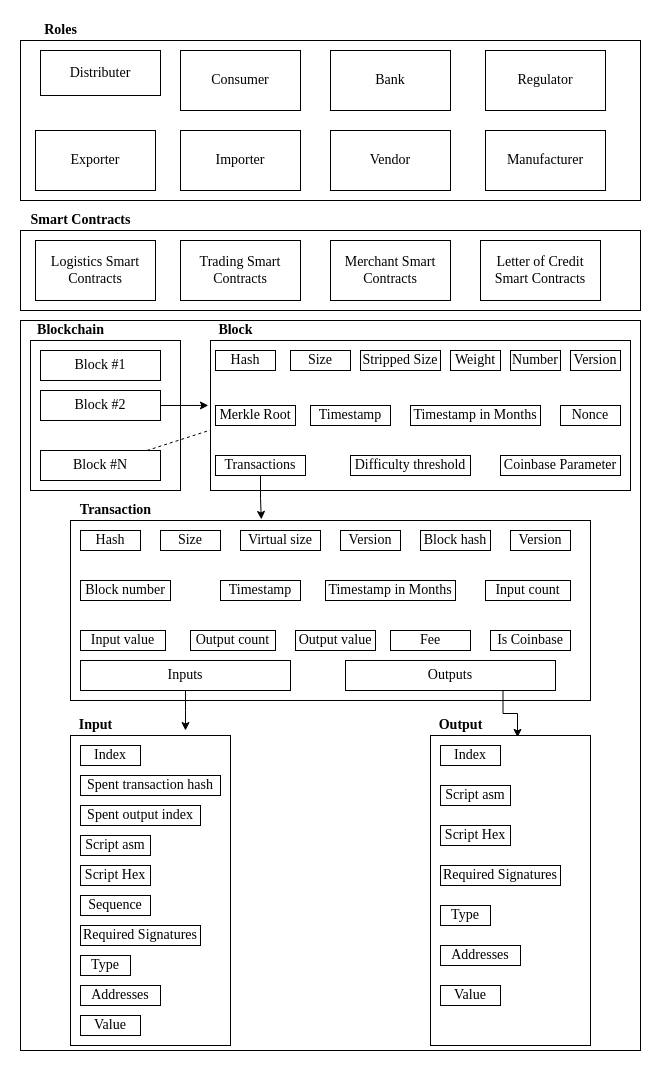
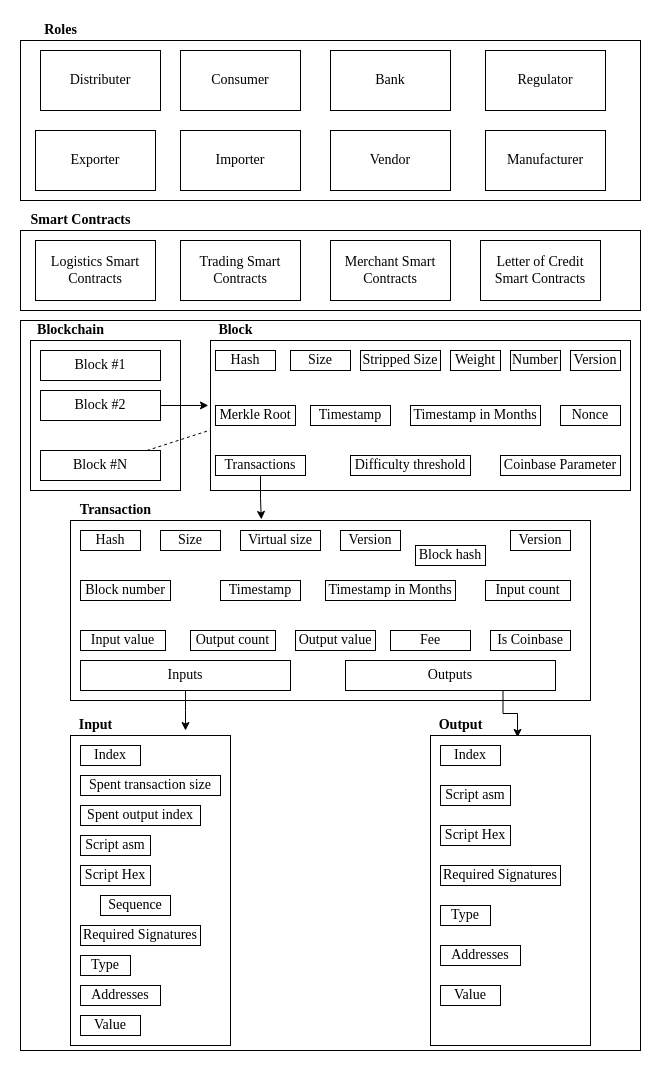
node "Distributer": size 120x45 -> 120x60
node "Block hash": moved (456, 541) -> (451, 556)
node "Spent transaction hash": label "Spent transaction hash" -> "Spent transaction size"
node "Sequence": moved (116, 906) -> (136, 906)
